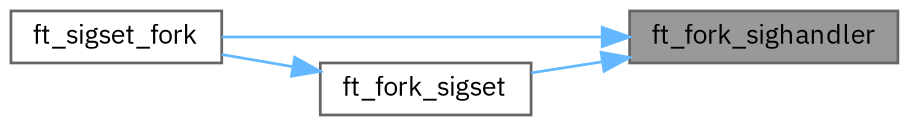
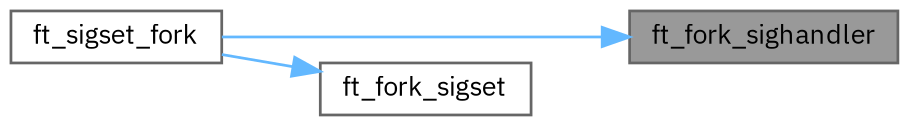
edge "ft_fork_sigset" -> "ft_fork_sighandler": removed
